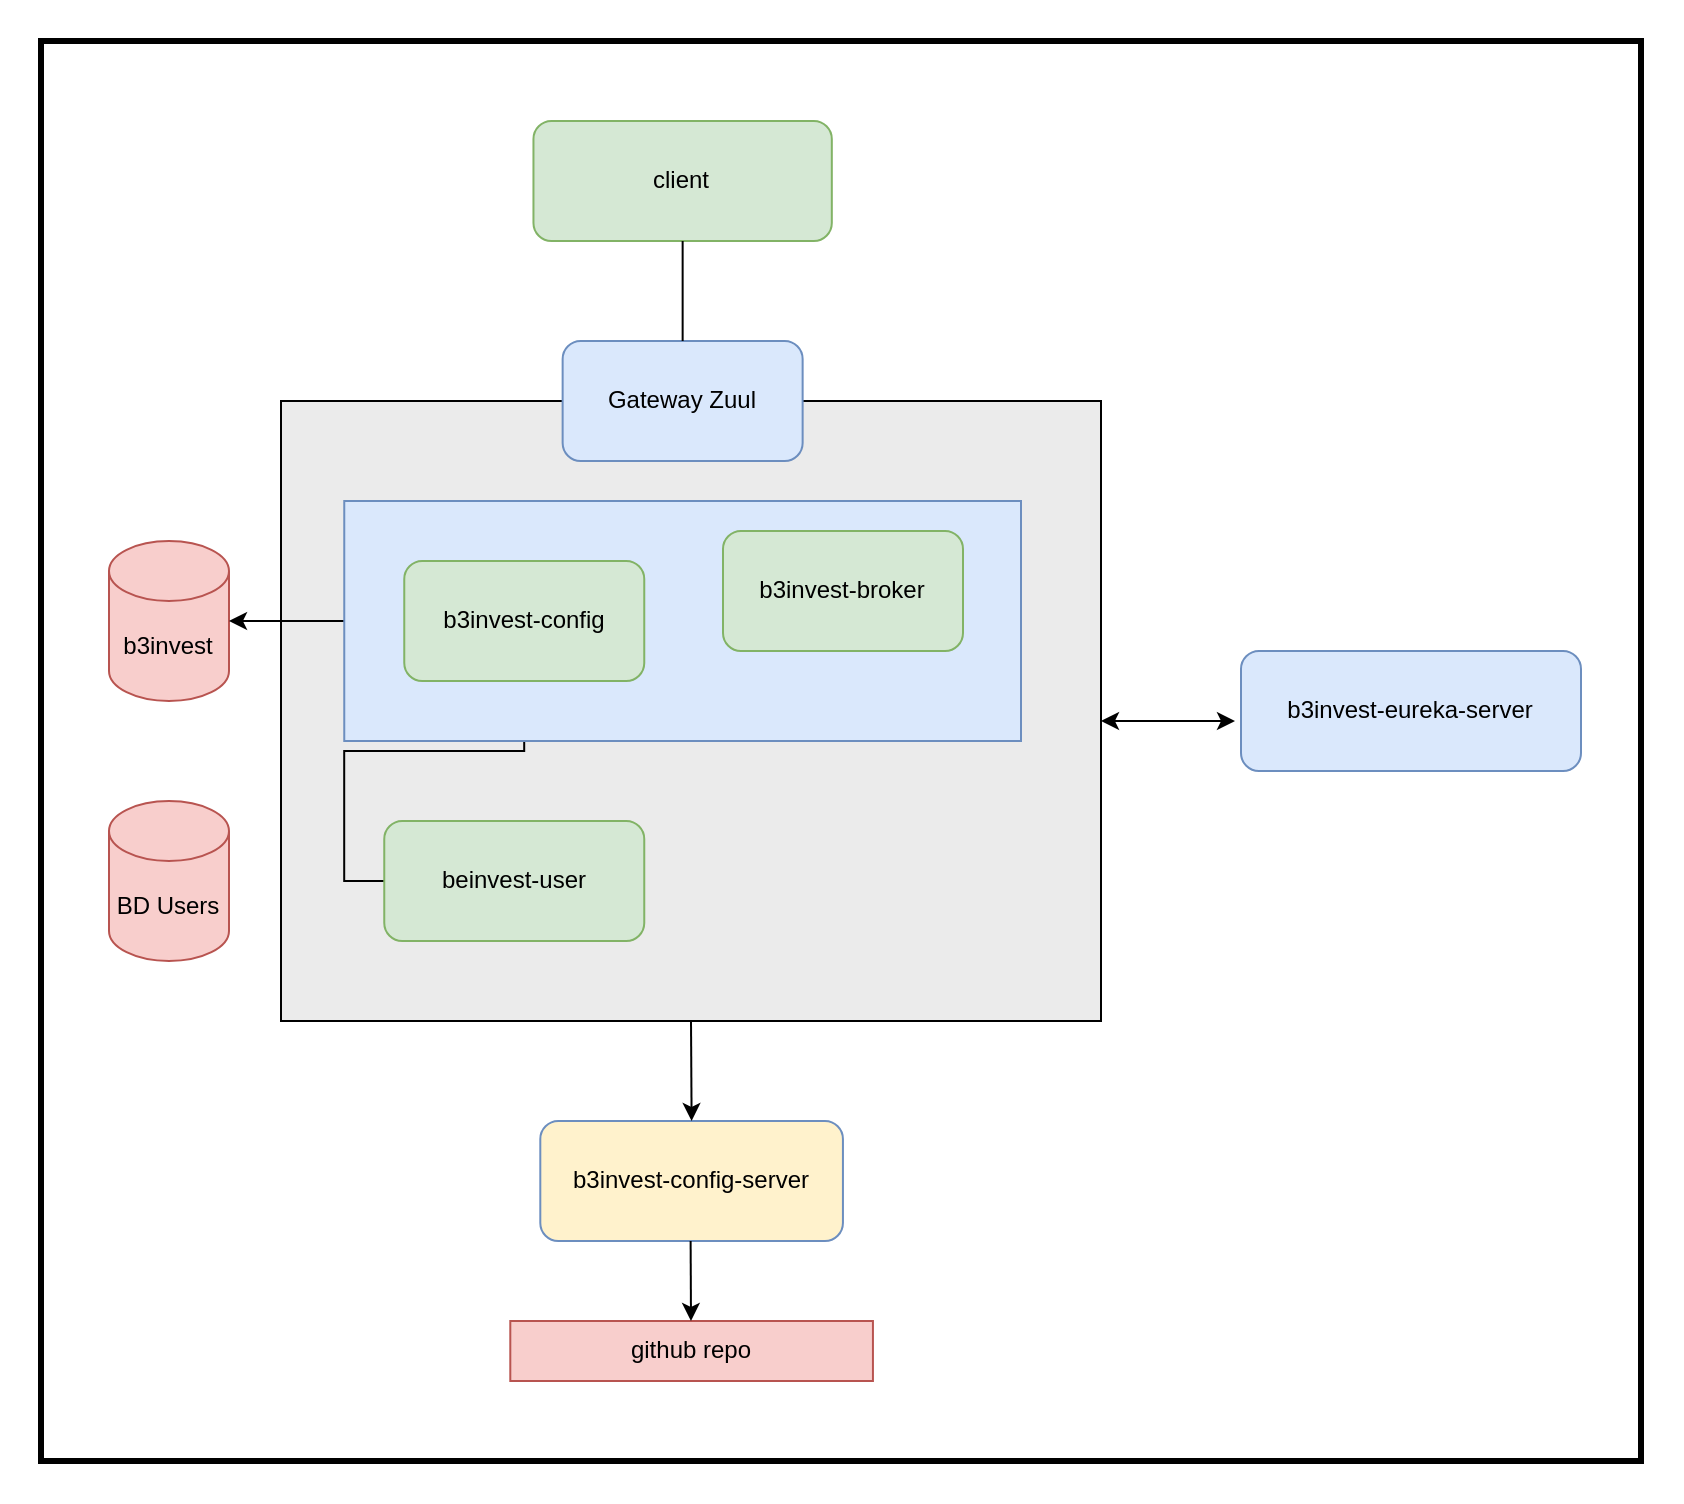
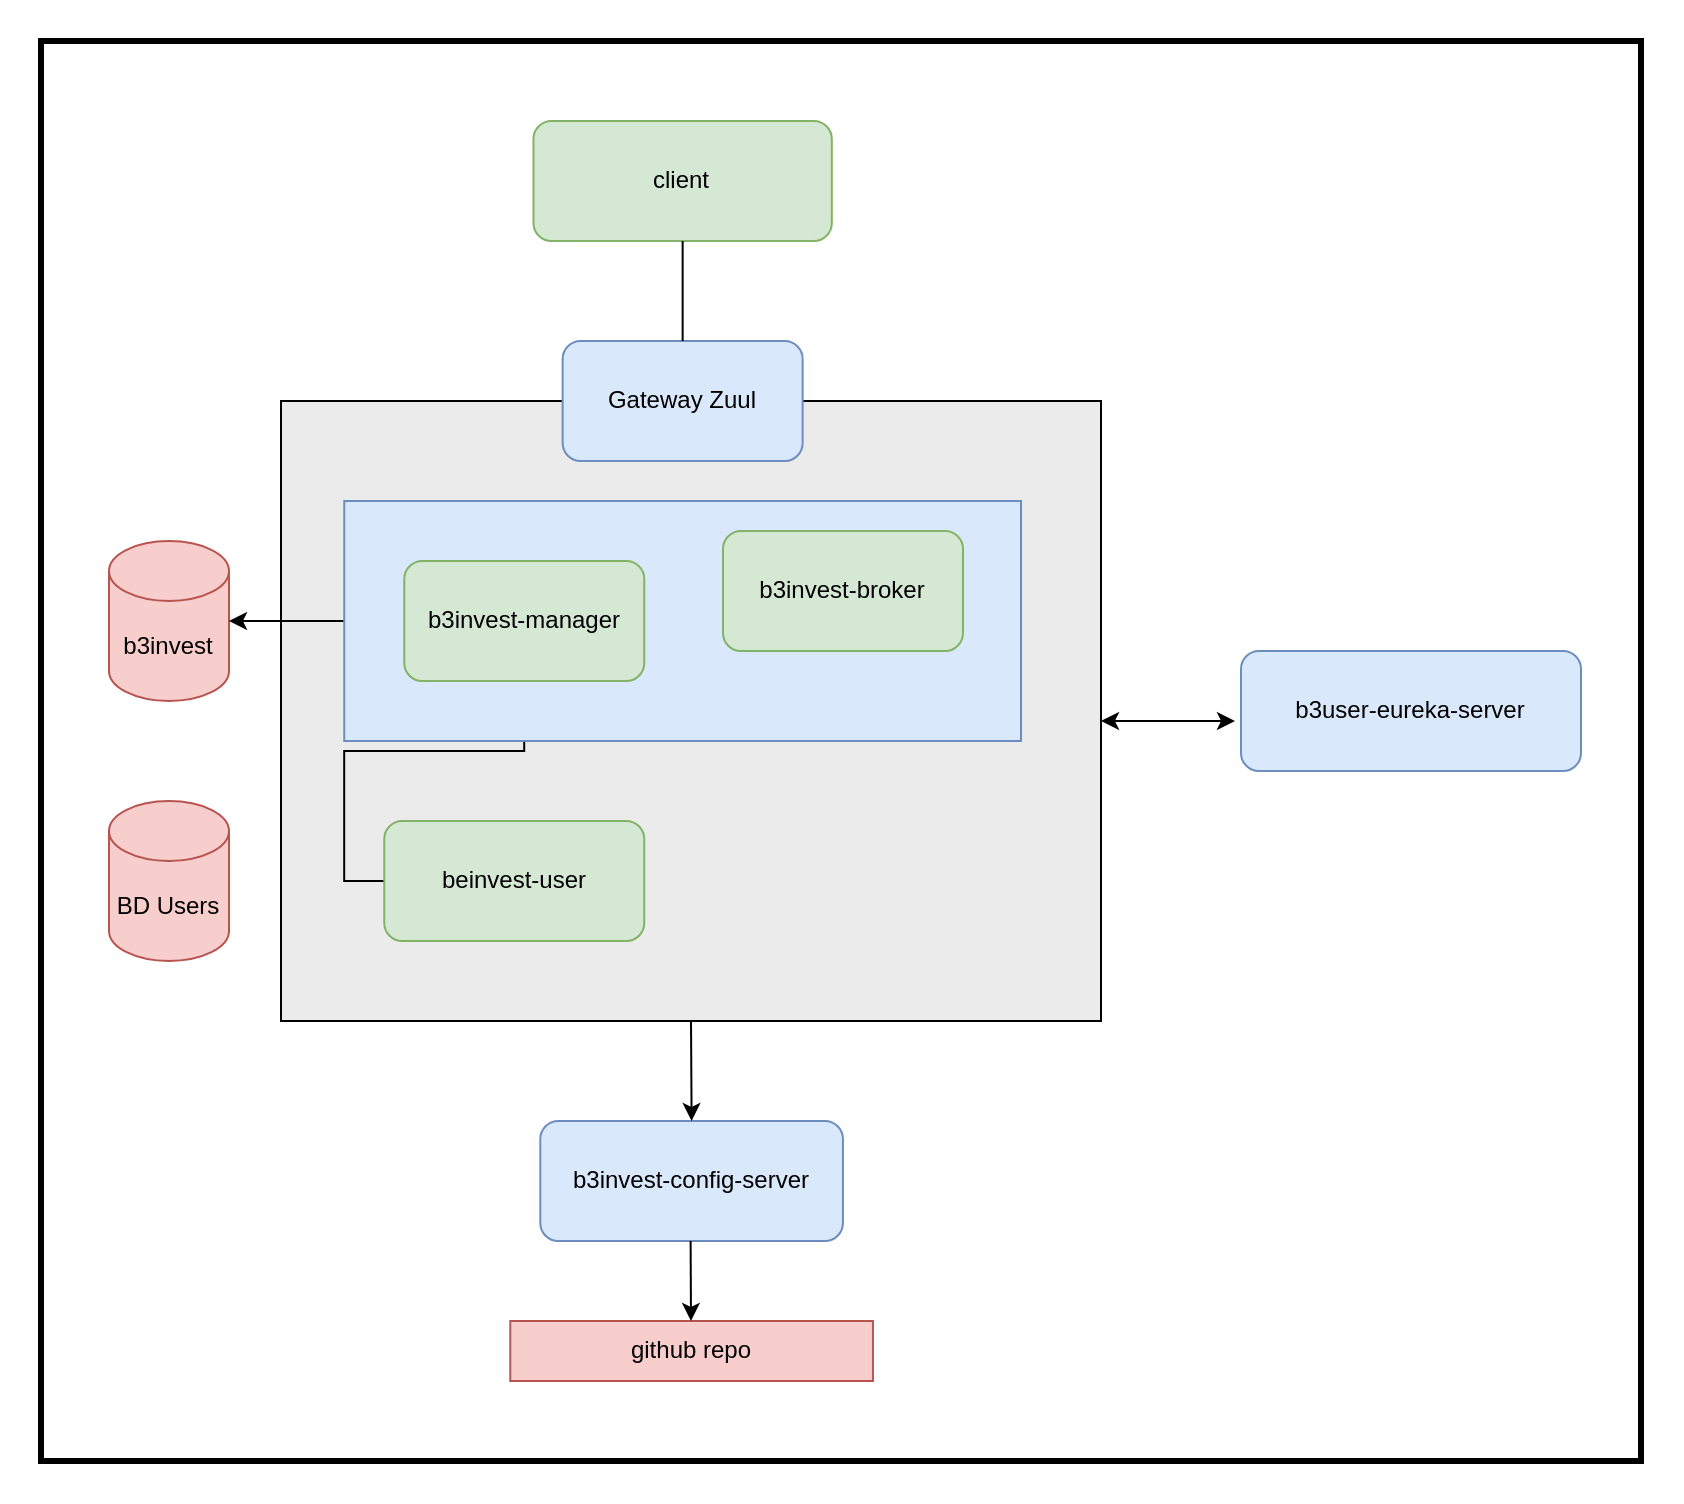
node "b3invest-config": label "b3invest-config" -> "b3invest-manager"
node "b3invest-eureka-server": label "b3invest-eureka-server" -> "b3user-eureka-server"
node "b3invest-config-server": fillcolor #fff2cc -> #dae8fc
